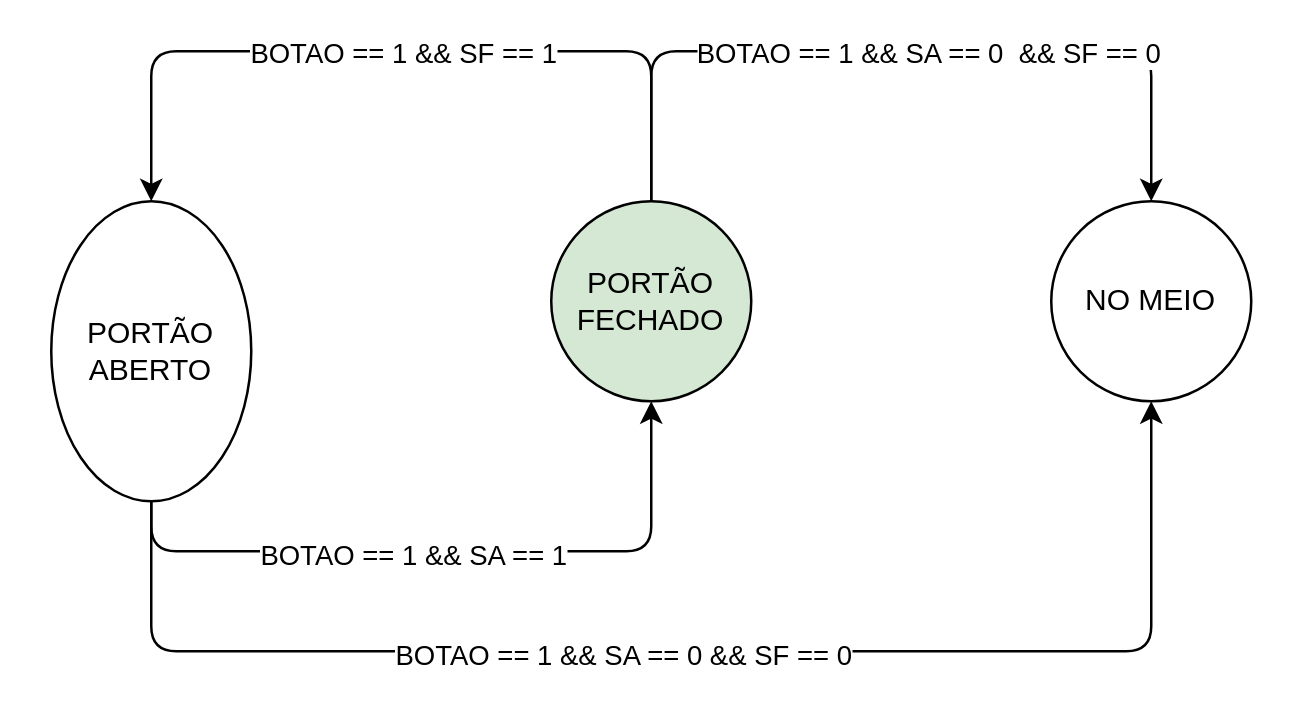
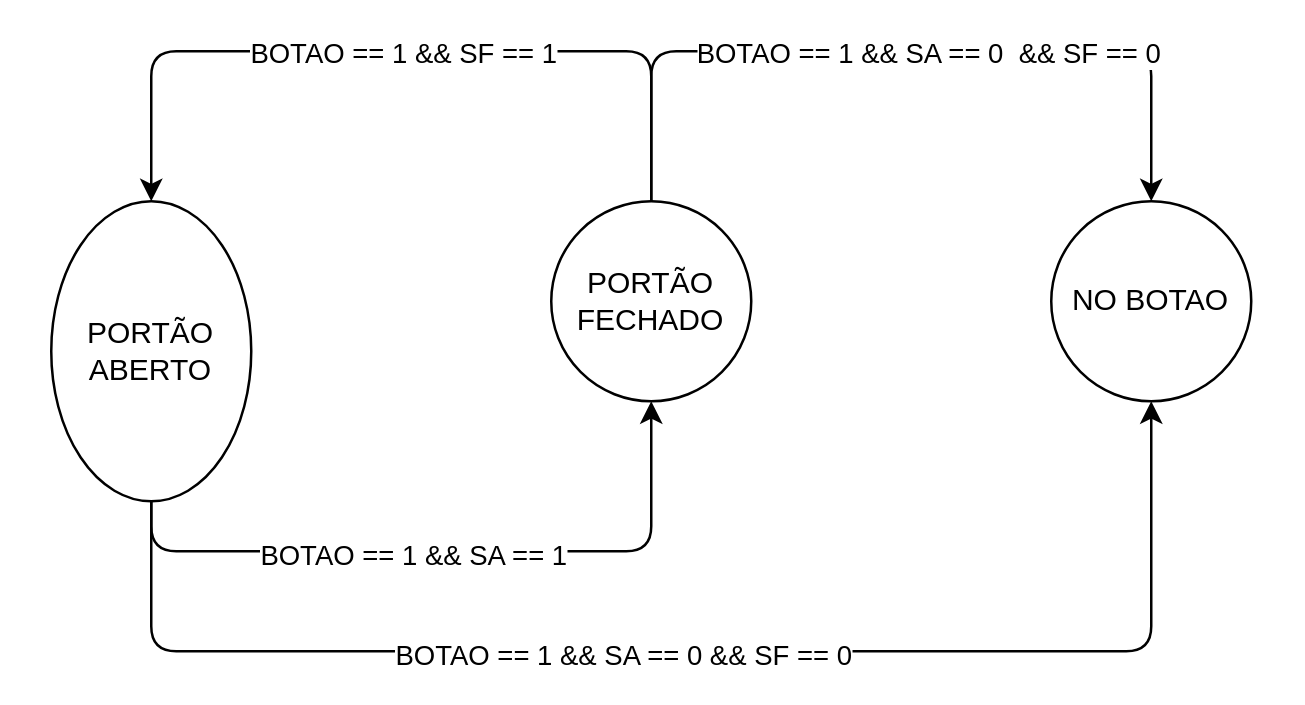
node "PORTÃO FECHADO": fillcolor #d5e8d4 -> #ffffff
node "NO MEIO": label "NO MEIO" -> "NO BOTAO"
